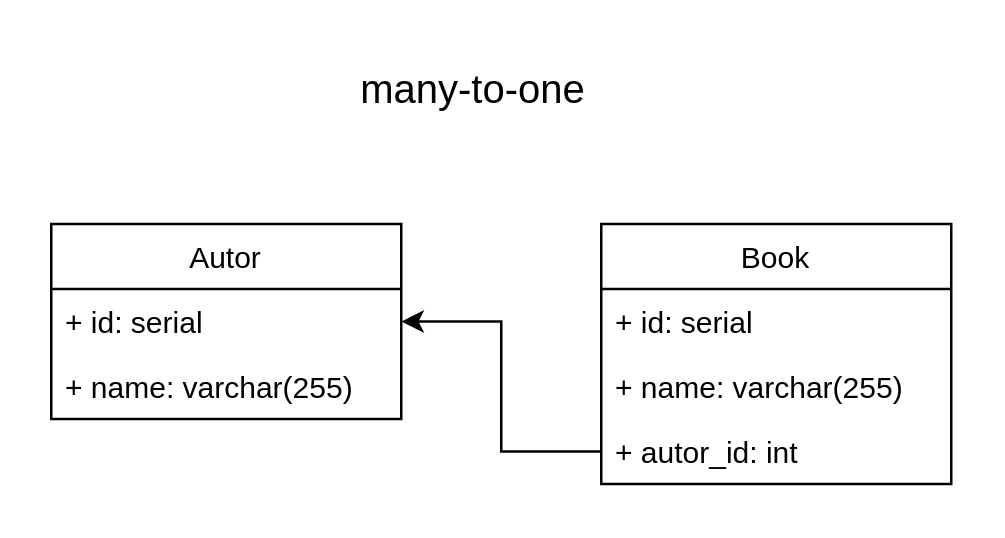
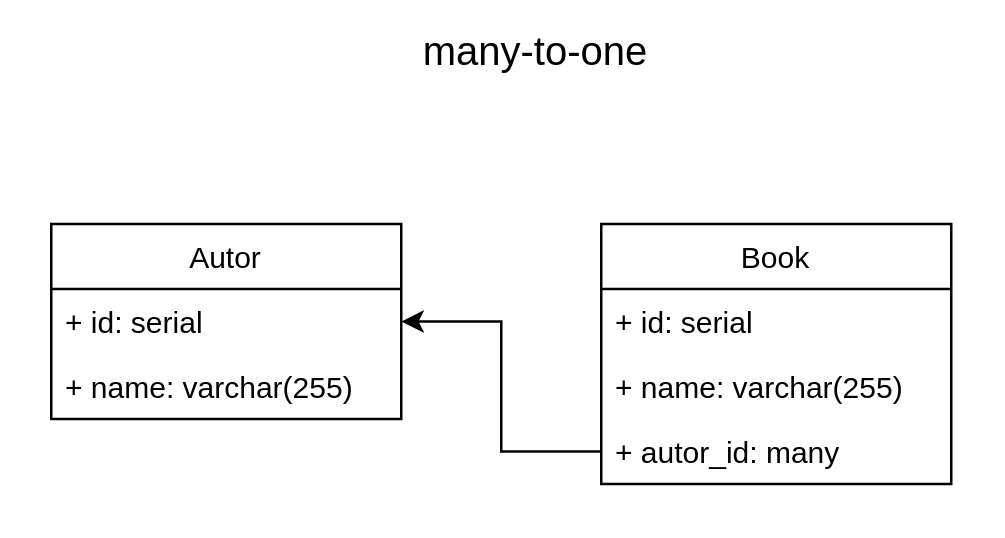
node "many-to-one": moved (474, 89) -> (536, 51)
node "+ autor_id: int": label "+ autor_id: int" -> "+ autor_id: many"
